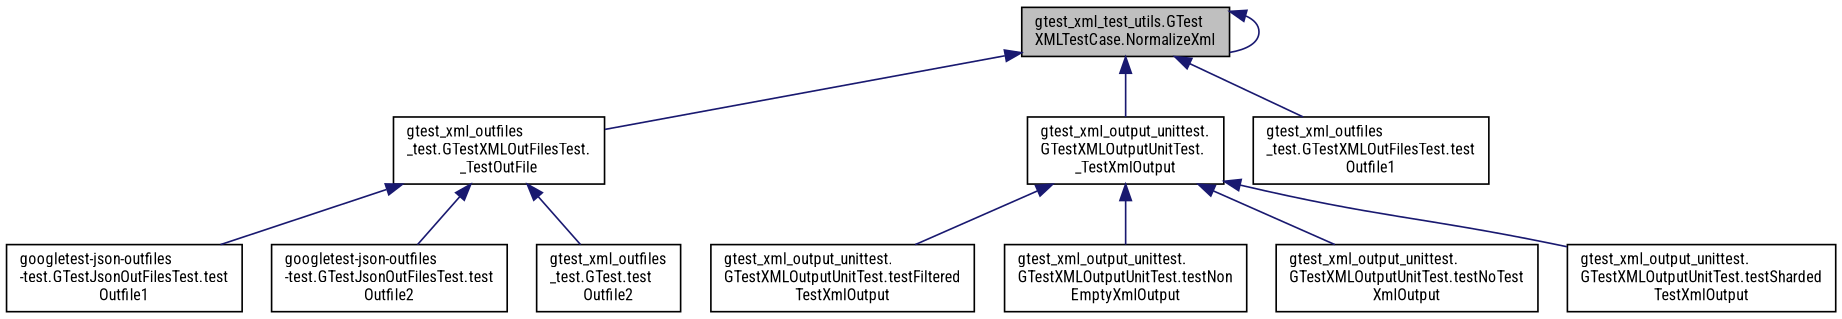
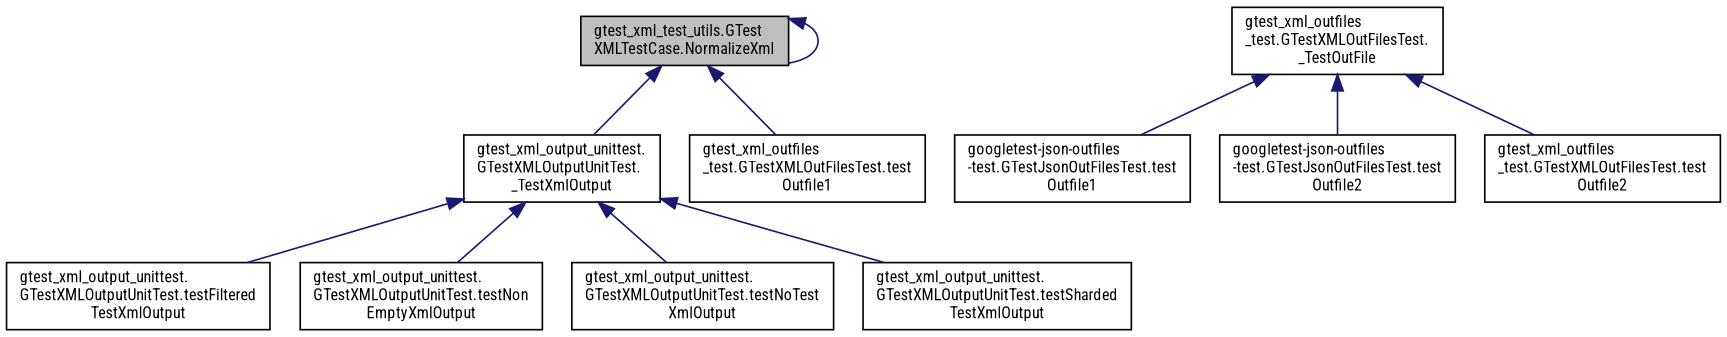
edge "gtest_xml_outfiles _test.GTestXMLOutFilesTest. _TestOutFile" -> "gtest_xml_test_utils.GTest XMLTestCase.NormalizeXml": removed
node "gtest_xml_outfiles _test.GTest.test Outfile2": label "gtest_xml_outfiles _test.GTest.test Outfile2" -> "gtest_xml_outfiles _test.GTestXMLOutFilesTest.test Outfile2"
